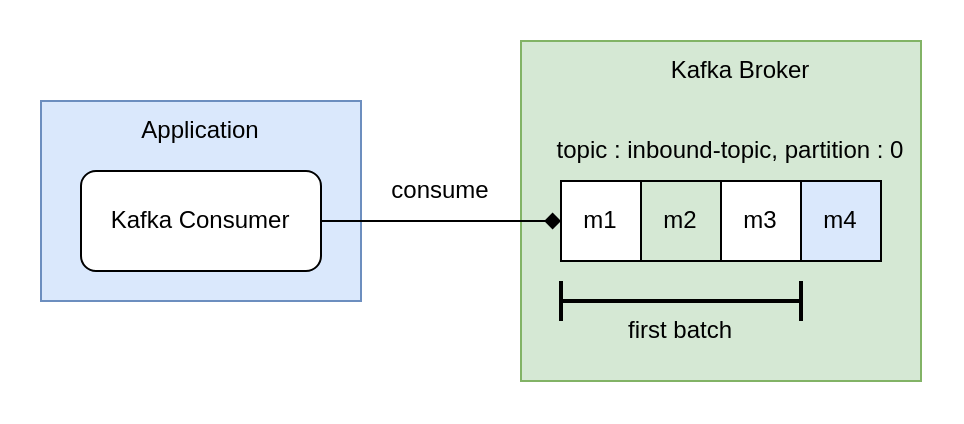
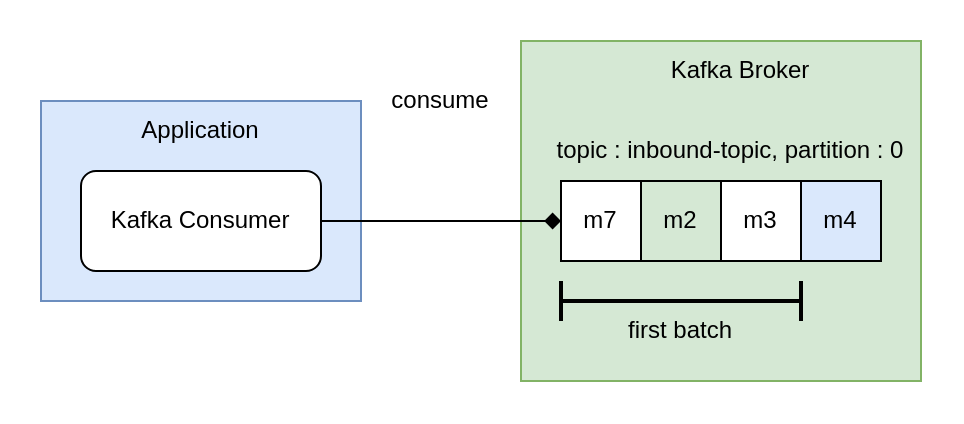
node "consume": moved (441, 191) -> (441, 101)
node "m1": label "m1" -> "m7"
